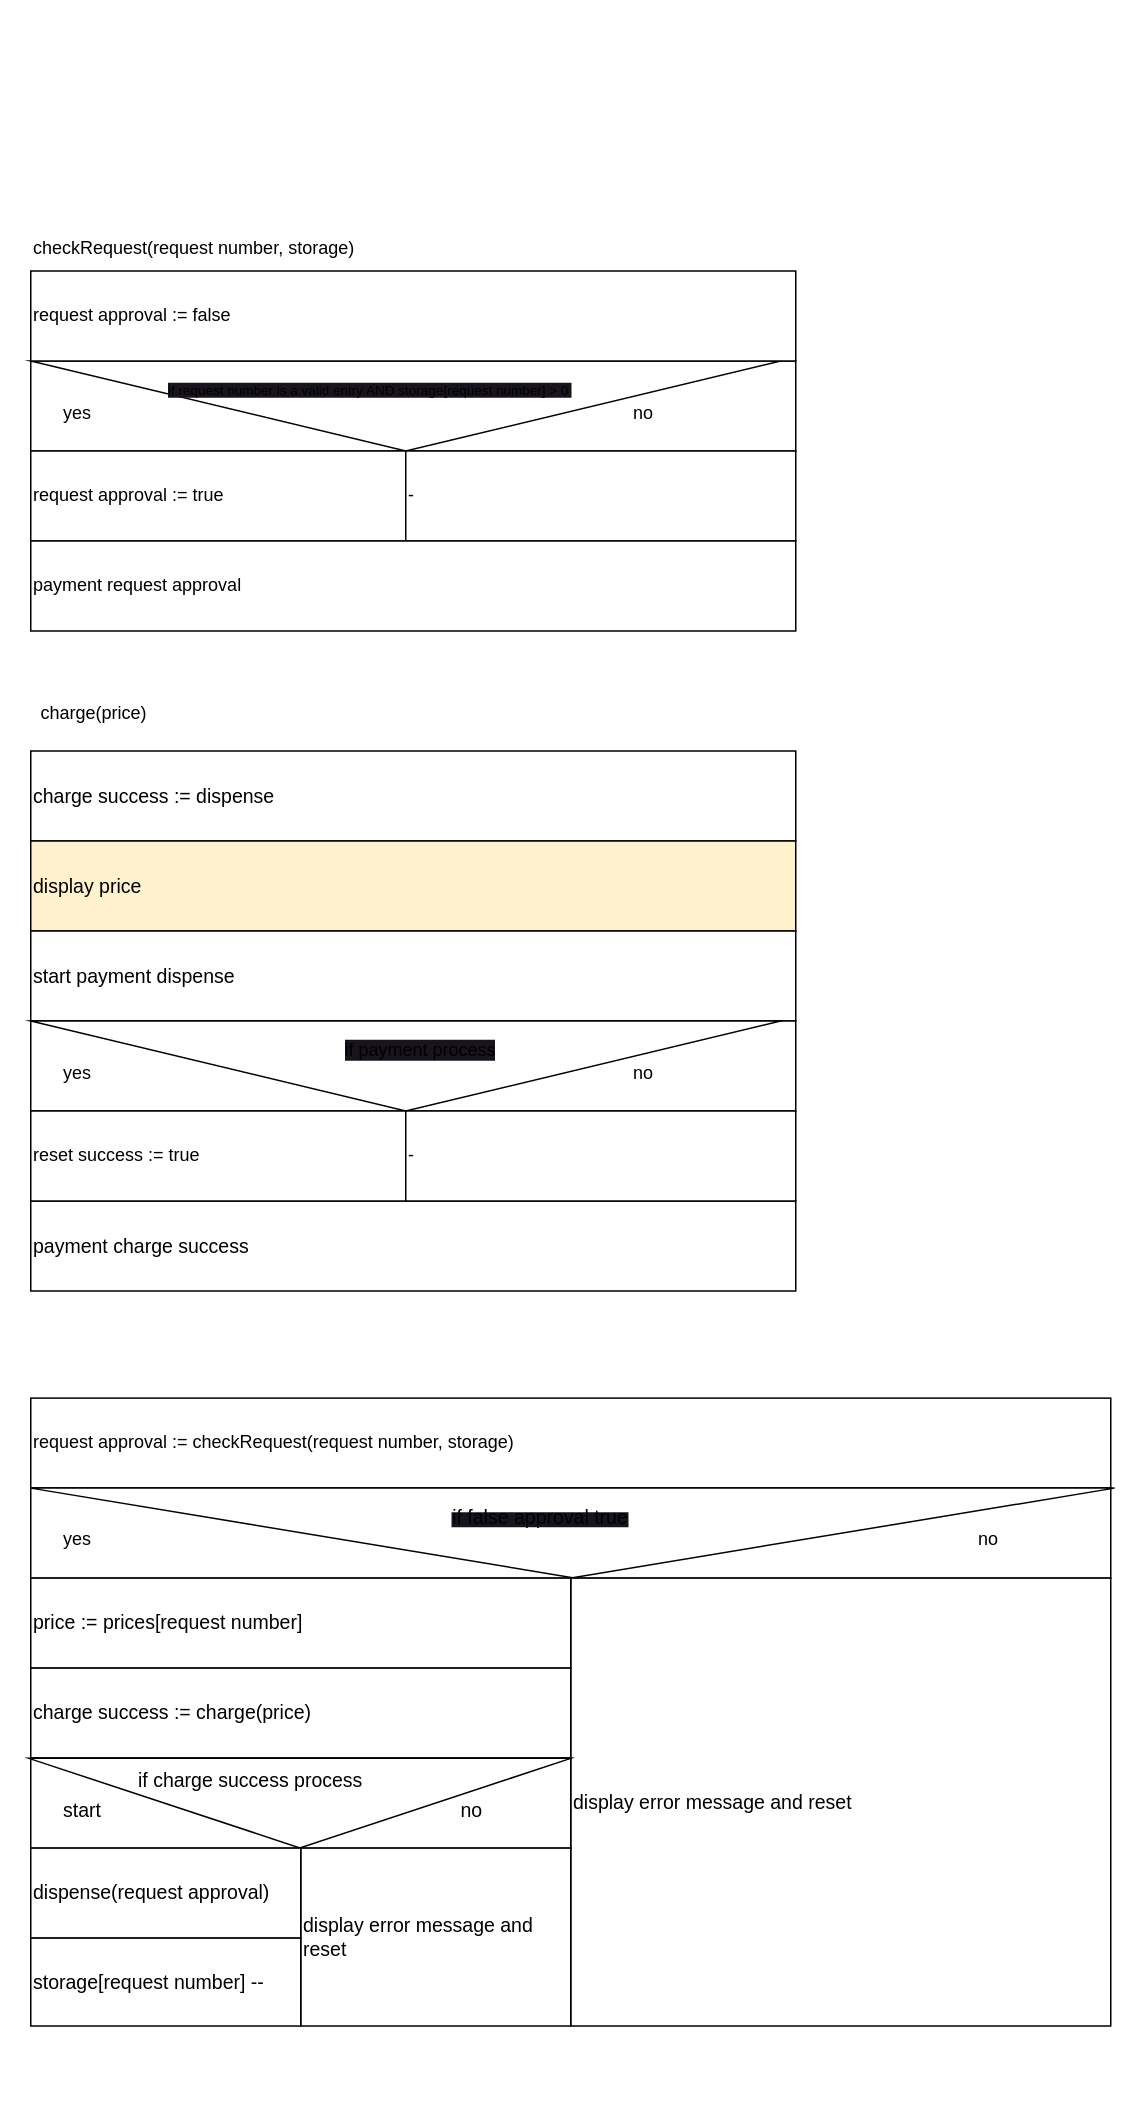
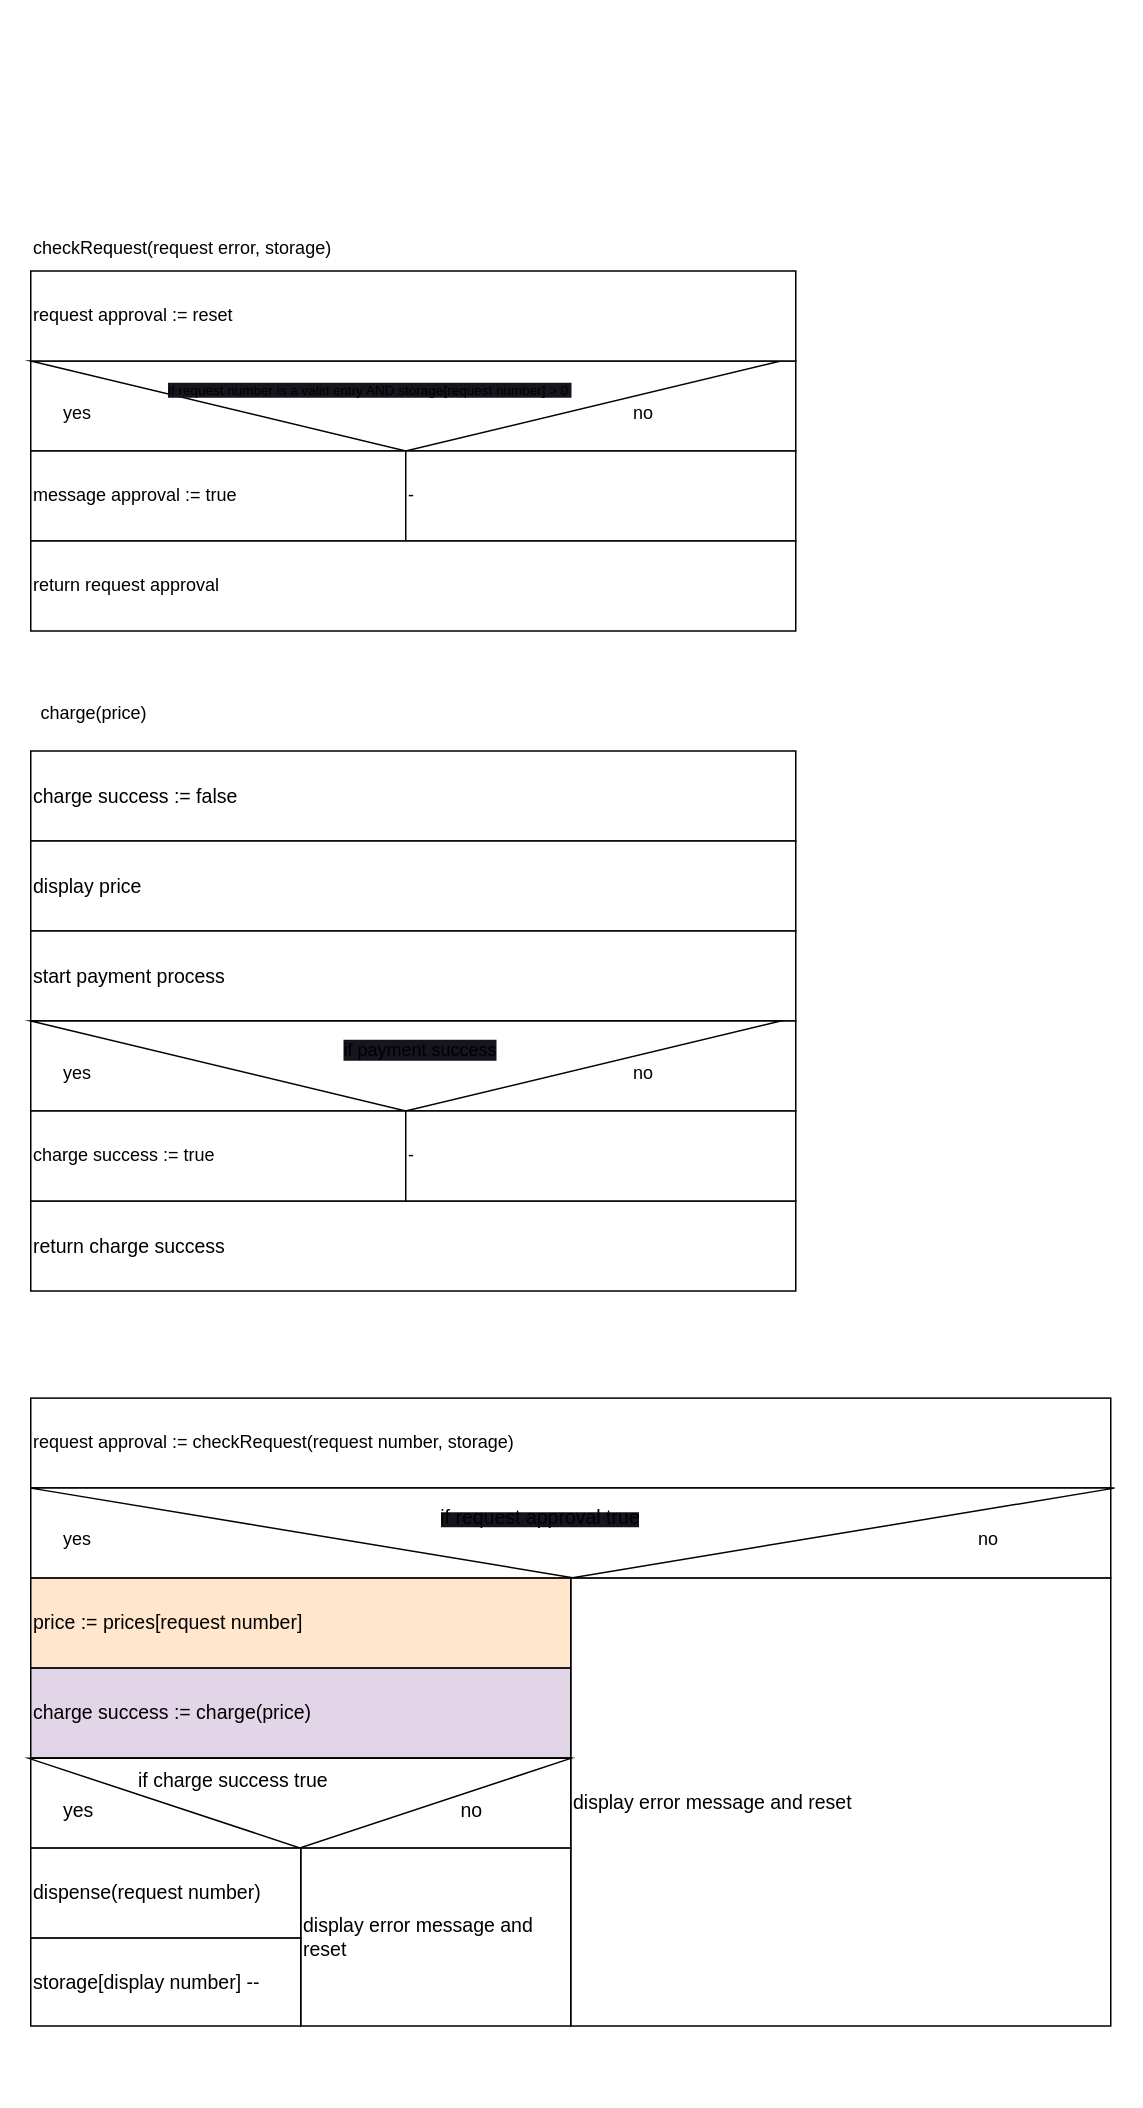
node "checkRequest(request number, storage)": label "checkRequest(request number, storage)" -> "checkRequest(request error, storage)"
node "request approval := false": label "request approval := false" -> "request approval := reset"
node "request approval := true": label "request approval := true" -> "message approval := true"
node "payment request approval": label "payment request approval" -> "return request approval"
node "charge success := dispense": label "charge success := dispense" -> "charge success := false"
node "display price": fillcolor #fff2cc -> #ffffff
node "start payment dispense": label "start payment dispense" -> "start payment process"
node "if payment process": label "if payment process" -> "if payment success"
node "reset success := true": label "reset success := true" -> "charge success := true"
node "payment charge success": label "payment charge success" -> "return charge success"
node "if false approval true": label "if false approval true" -> "if request approval true"
node "price := prices[request number]": fillcolor #ffffff -> #ffe6cc
node "charge success := charge(price)": fillcolor #ffffff -> #e1d5e7
node "if charge success process": label "if charge success process" -> "if charge success true"
node "start": label "start" -> "yes"
node "dispense(request approval)": label "dispense(request approval)" -> "dispense(request number)"
node "storage[request number] --": label "storage[request number] --" -> "storage[display number] --"
